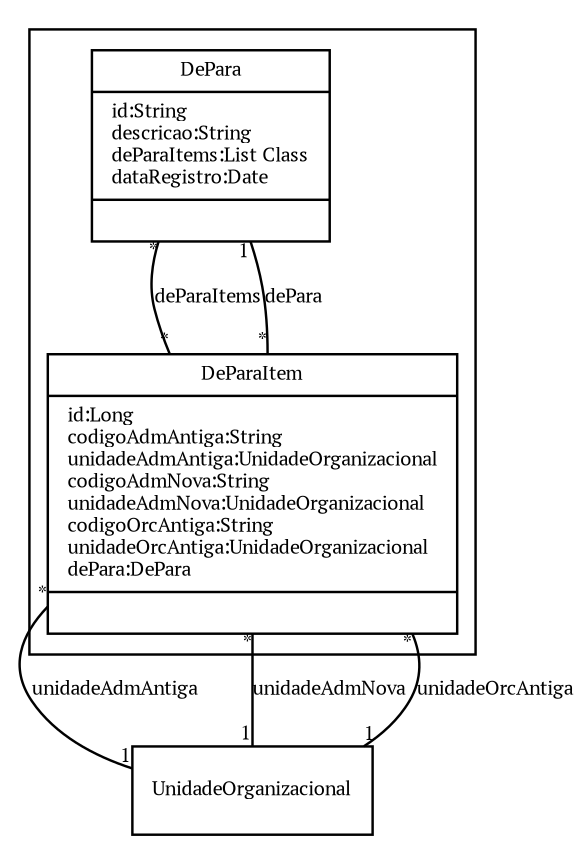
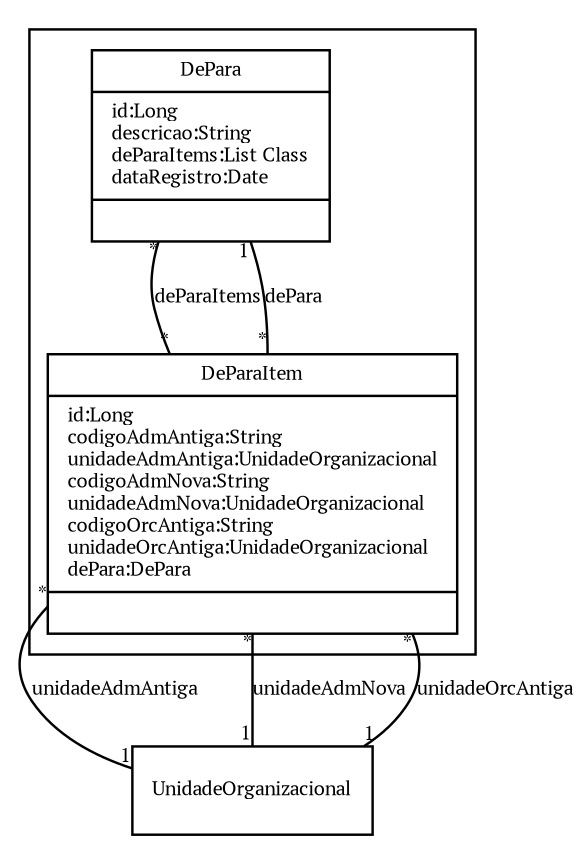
node "DePara": text "id:String" -> "id:Long"
